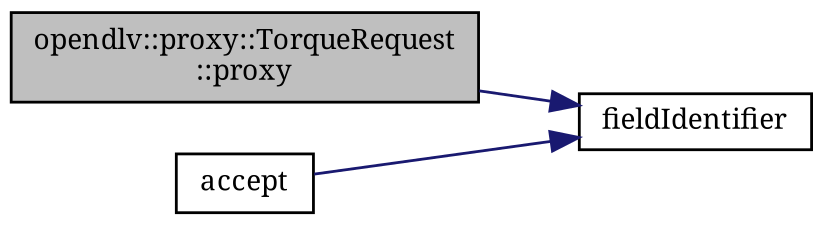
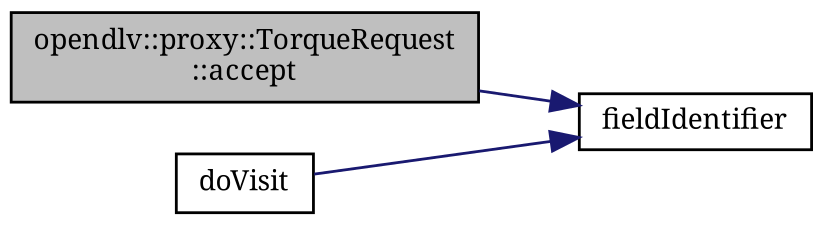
node "opendlv::proxy::TorqueRequest ::proxy": label "opendlv::proxy::TorqueRequest ::proxy" -> "opendlv::proxy::TorqueRequest ::accept"
node "accept": label "accept" -> "doVisit"
